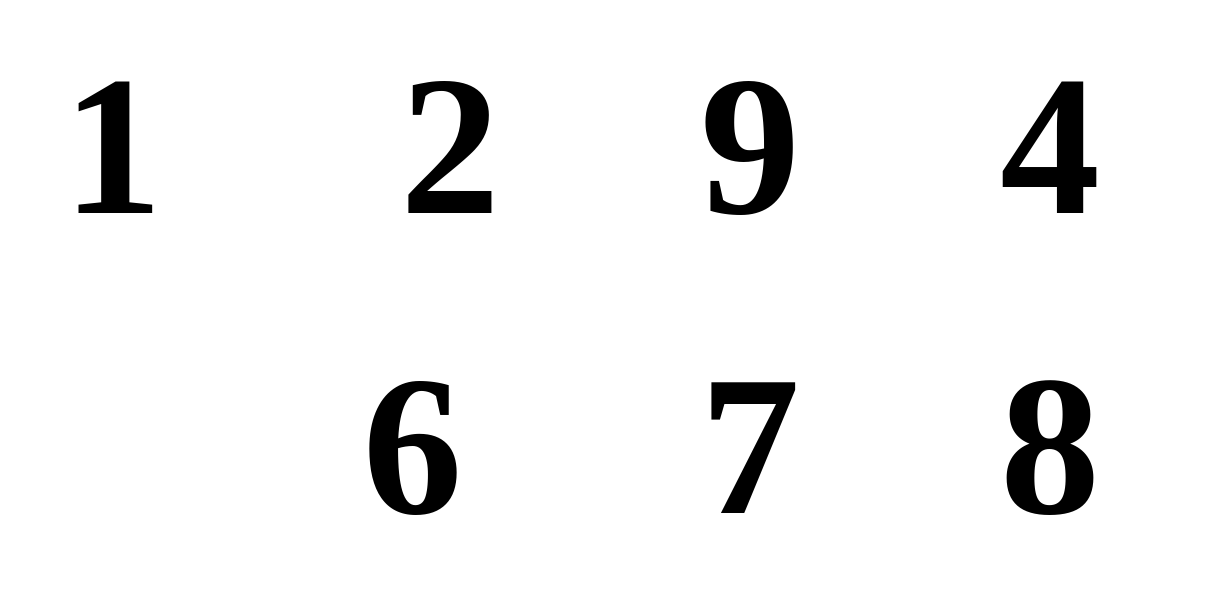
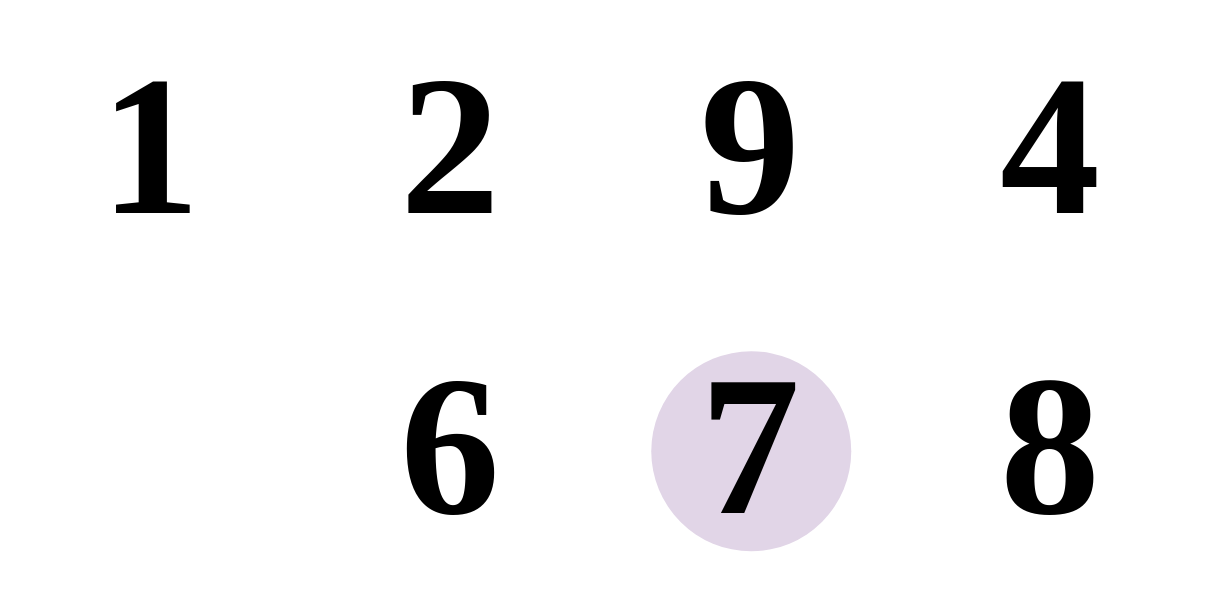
node "1": moved (114, 151) -> (151, 151)
node "6": moved (414, 451) -> (451, 451)
node "7": fillcolor #ffffff -> #e1d5e7
